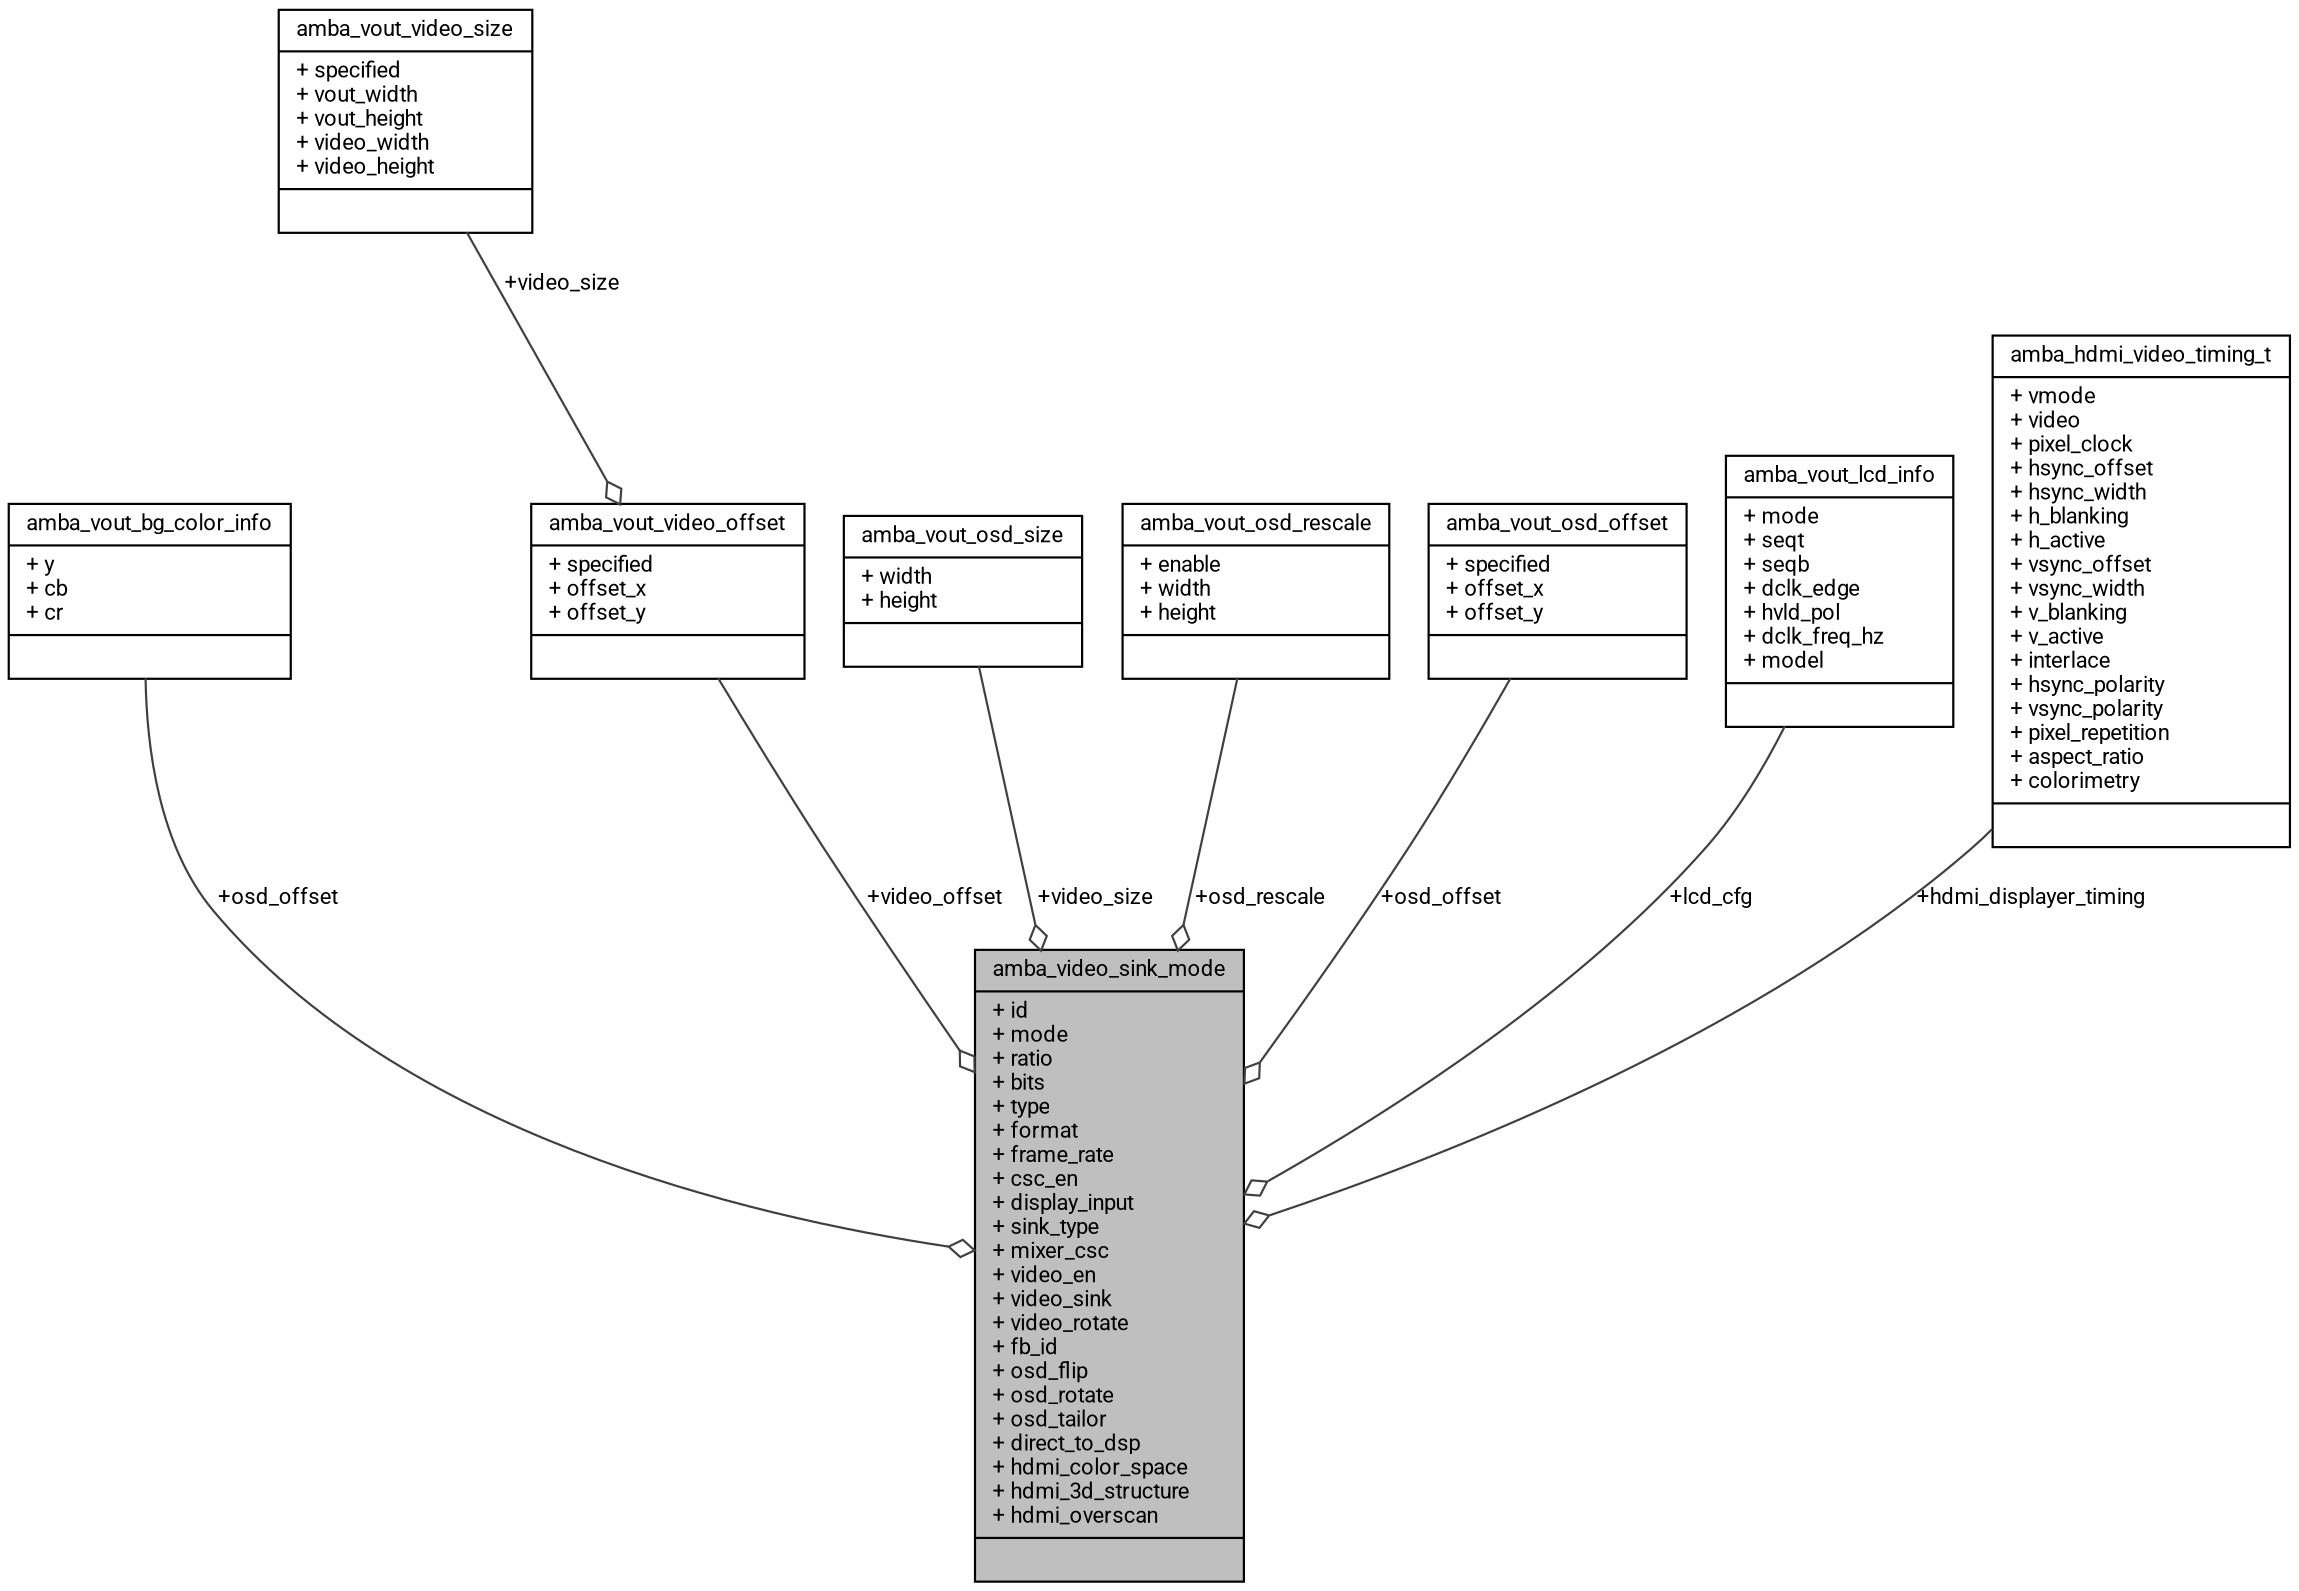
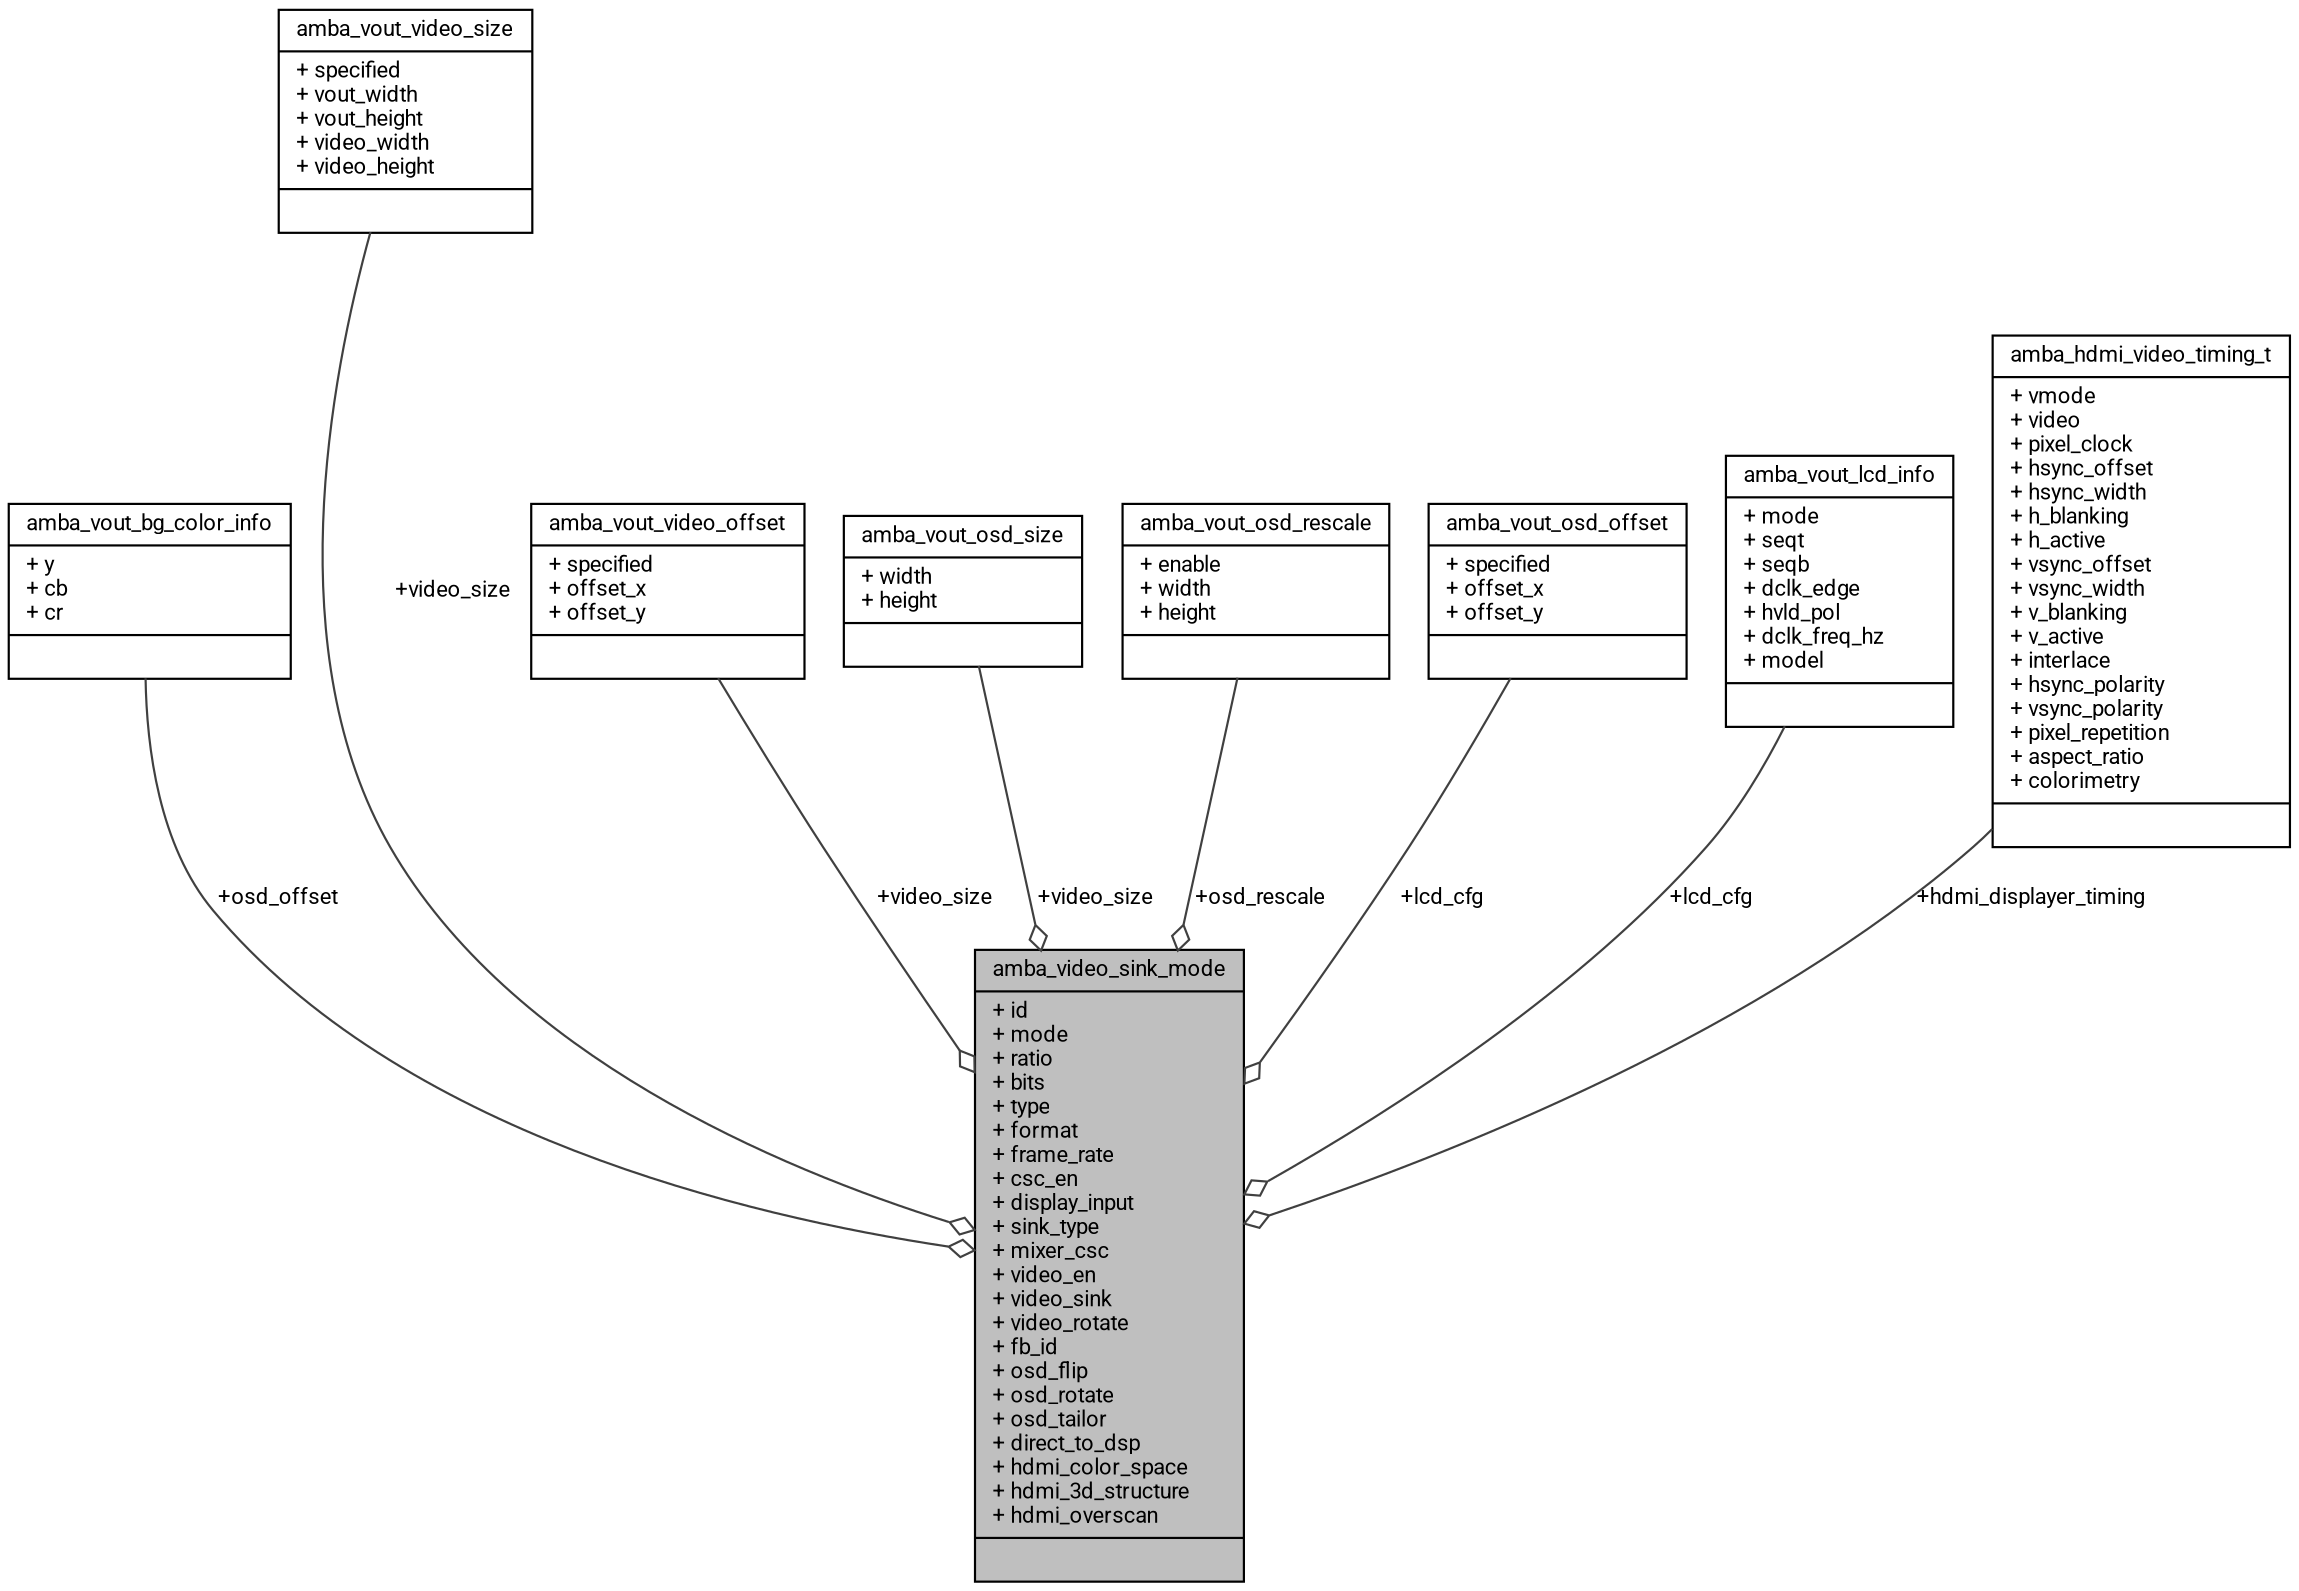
edge "amba_vout_video_size" -> "amba_vout_video_offset": now "amba_vout_video_size" -> "amba_video_sink_mode"
edge "amba_vout_video_offset" -> "amba_video_sink_mode": label " +video_offset" -> " +video_size"
edge "amba_vout_osd_offset" -> "amba_video_sink_mode": label " +osd_offset" -> " +lcd_cfg"
